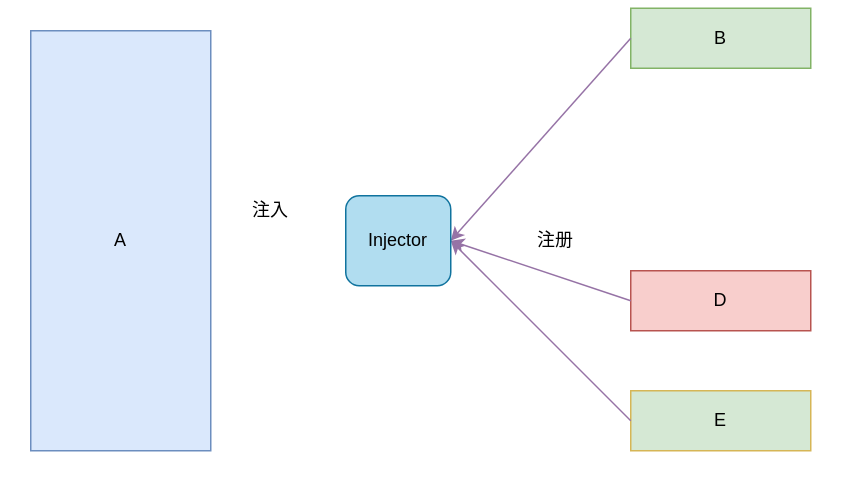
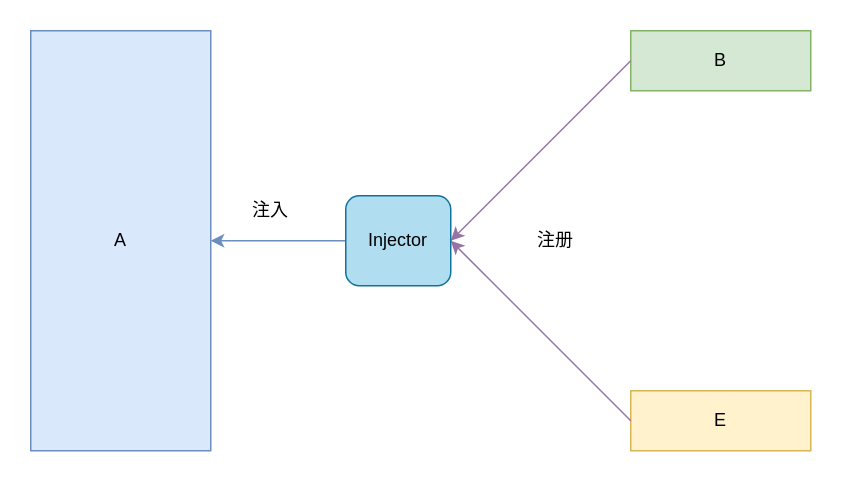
node "B": moved (721, 38) -> (721, 61)
edge "Injector" -> "A": added
edge "D" -> "Injector": removed
node "D": removed
node "E": fillcolor #d5e8d4 -> #fff2cc
